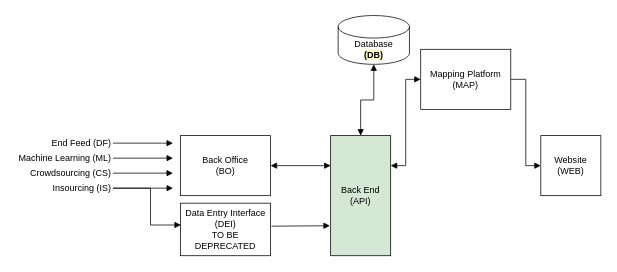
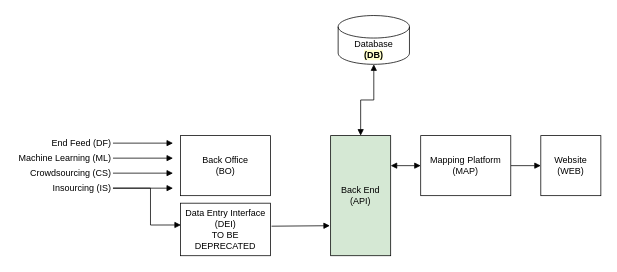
node "Mapping Platform (MAP)": moved (465, 79) -> (465, 165)
edge "Back Office (BO)" -- "Back End (API)": removed
